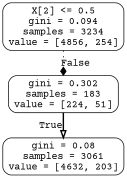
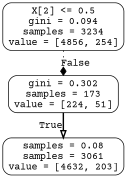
node "gini = 0.302 samples = 183 value = [224, 51]": label "gini = 0.302 samples = 183 value = [224, 51]" -> "gini = 0.302 samples = 173 value = [224, 51]"
node "gini = 0.08 samples = 3061 value = [4632, 203]": label "gini = 0.08 samples = 3061 value = [4632, 203]" -> "samples = 0.08 samples = 3061 value = [4632, 203]"
